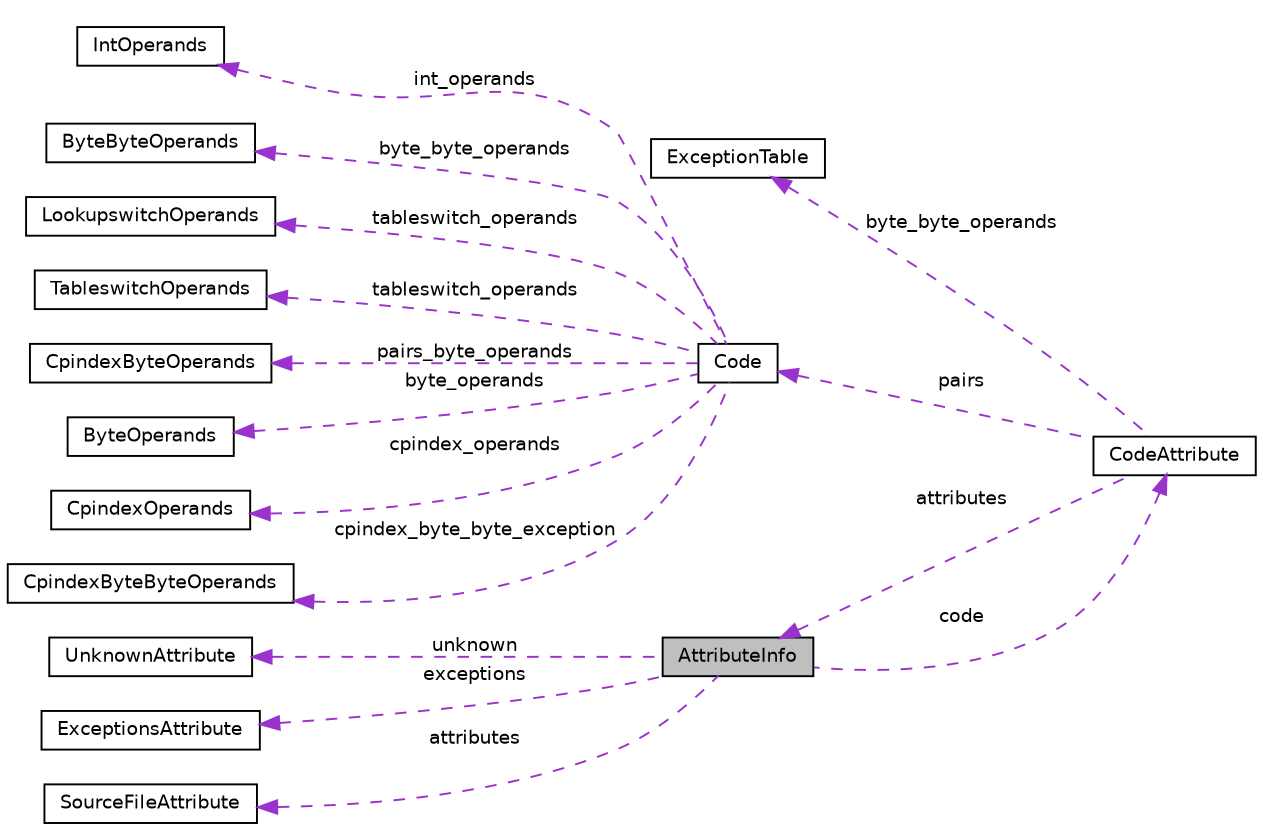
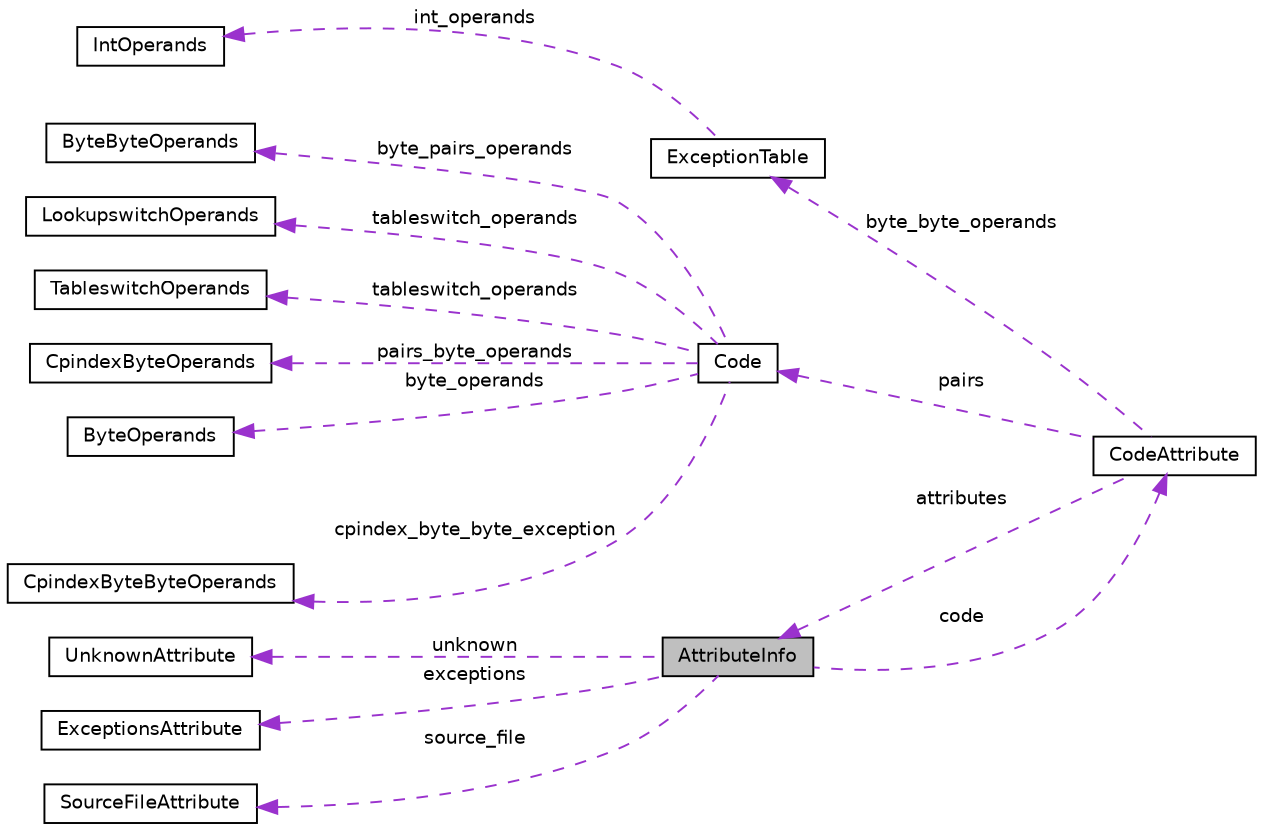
edge "Code" -> "IntOperands": now "ExceptionTable" -> "IntOperands"
edge "Code" -> "ByteByteOperands": label " byte_byte_operands" -> " byte_pairs_operands"
node "CpindexOperands": removed
edge "AttributeInfo" -> "SourceFileAttribute": label " attributes" -> " source_file"
